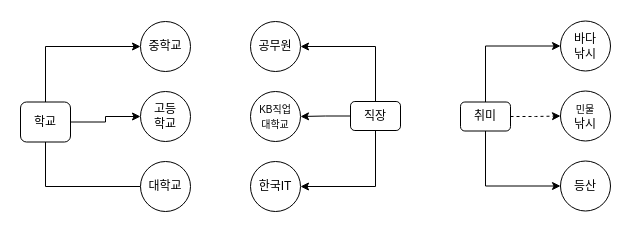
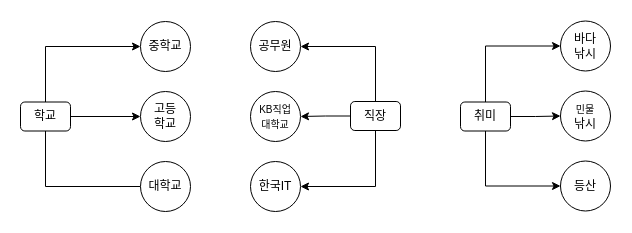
edge "취미" -> "민물 낚시": style dashed -> solid
node "학교": size 50x40 -> 50x29
